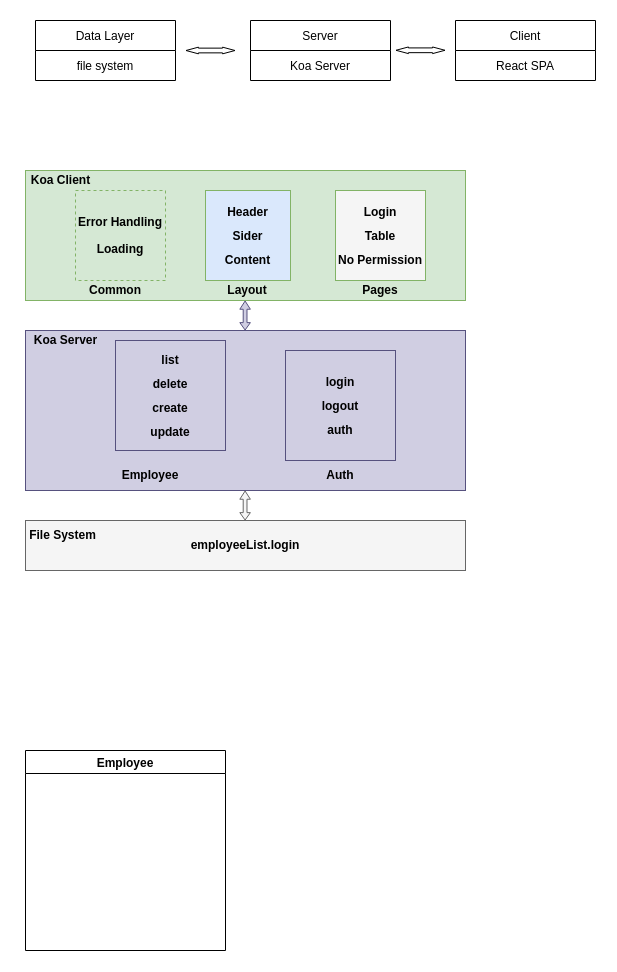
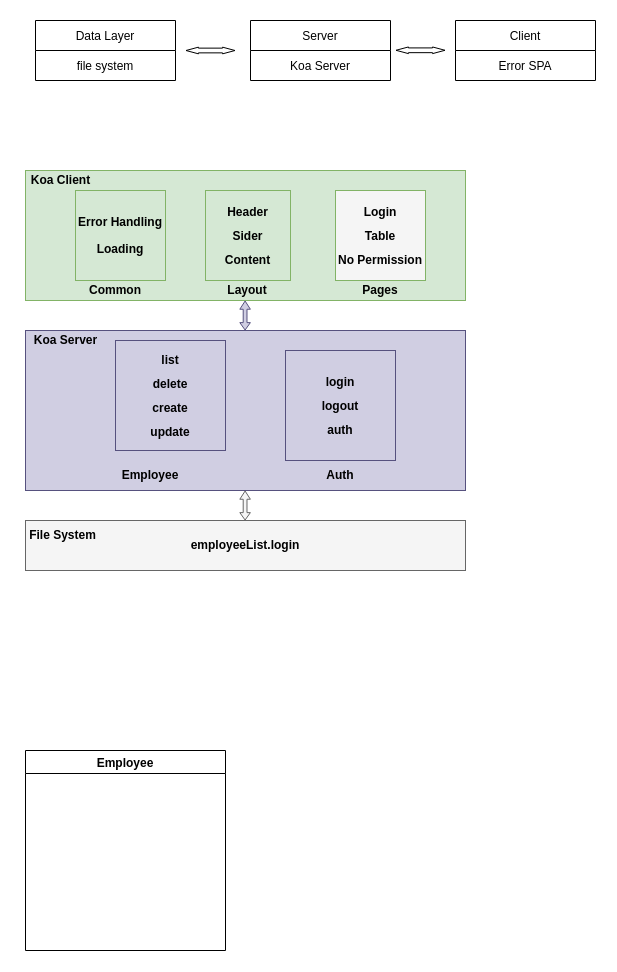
node "React SPA": label "React SPA" -> "Error SPA"
node "Error Handling Loading": style dashed -> solid
node "Header Sider Content": fillcolor #dae8fc -> #d5e8d4
